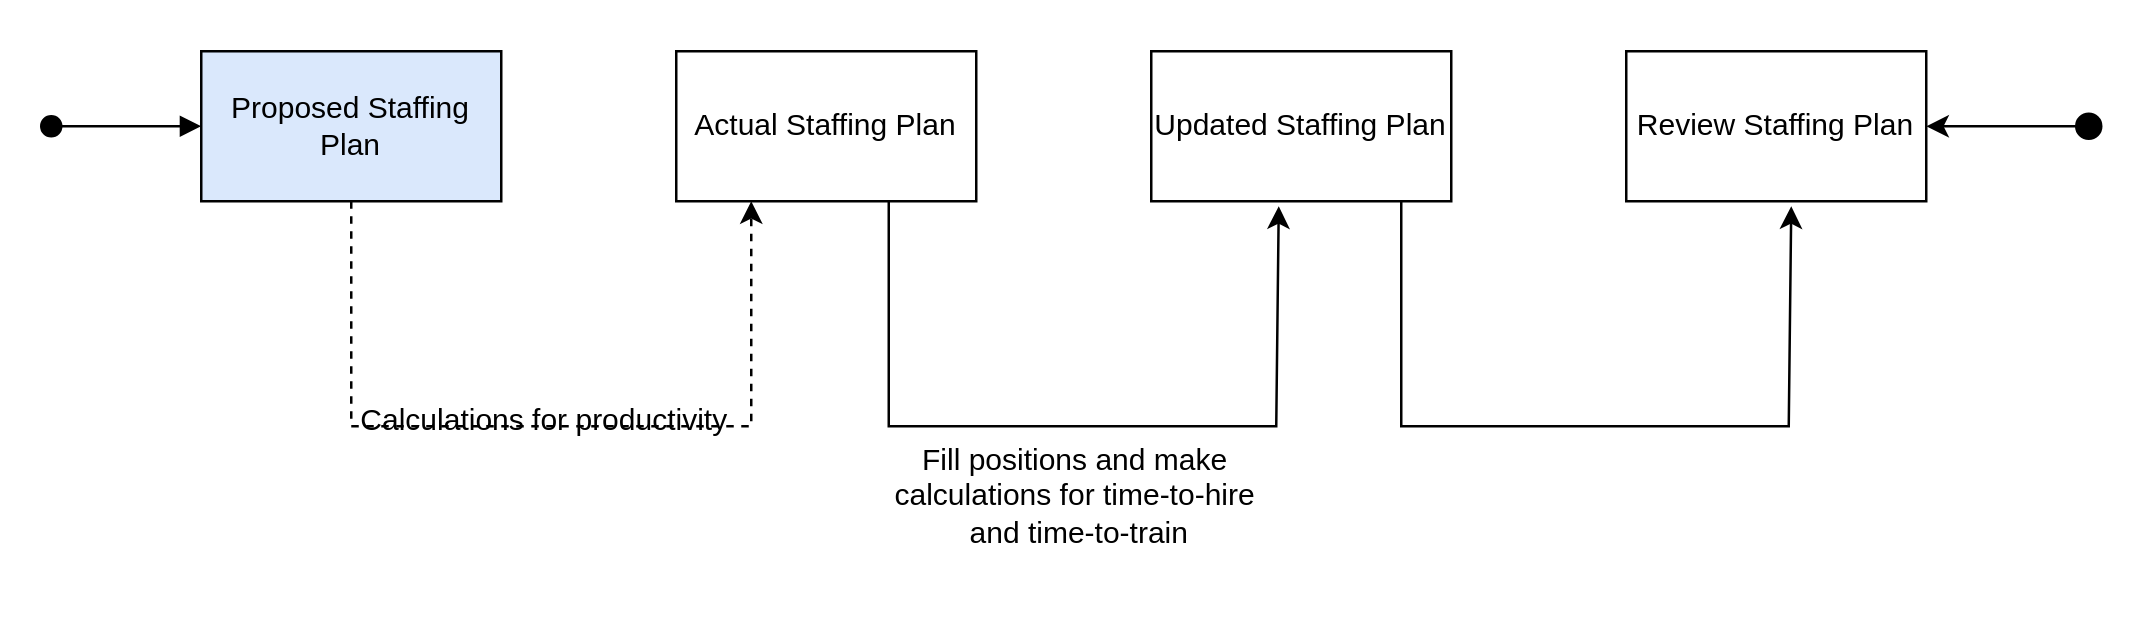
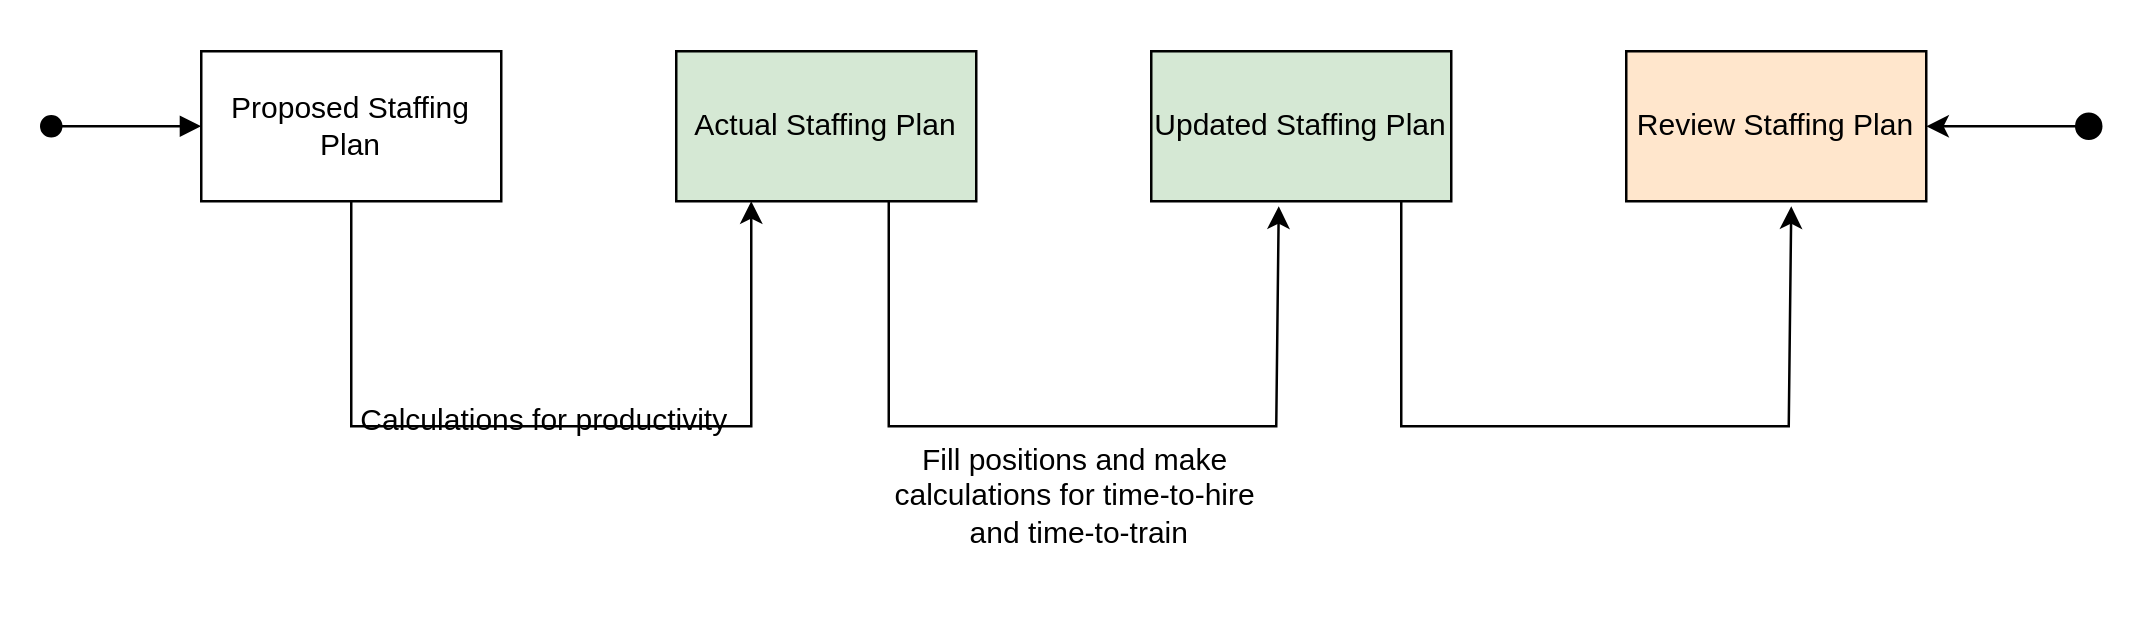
node "Proposed Staffing Plan": fillcolor #dae8fc -> #ffffff
node "Actual Staffing Plan": fillcolor #ffffff -> #d5e8d4
node "Updated Staffing Plan": fillcolor #ffffff -> #d5e8d4
node "Review Staffing Plan": fillcolor #ffffff -> #ffe6cc
edge "Proposed Staffing Plan" -> "Actual Staffing Plan": style dashed -> solid
